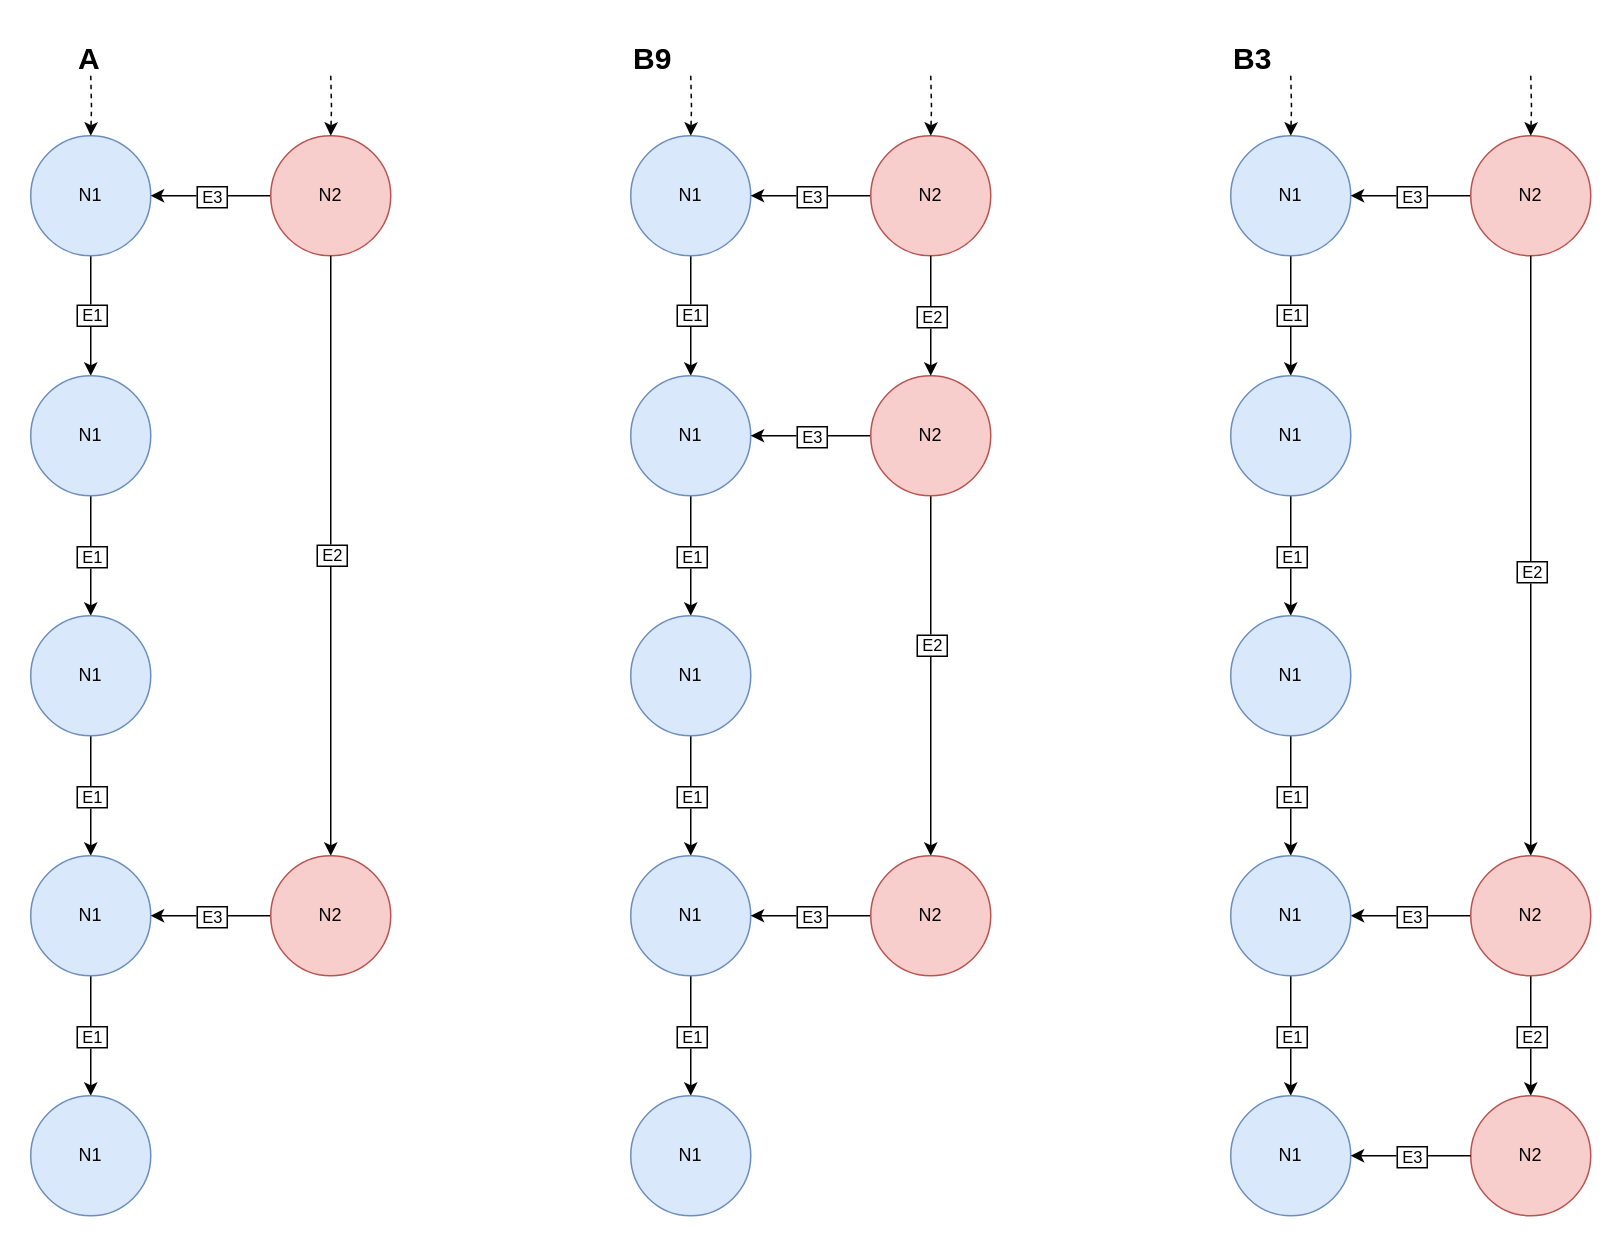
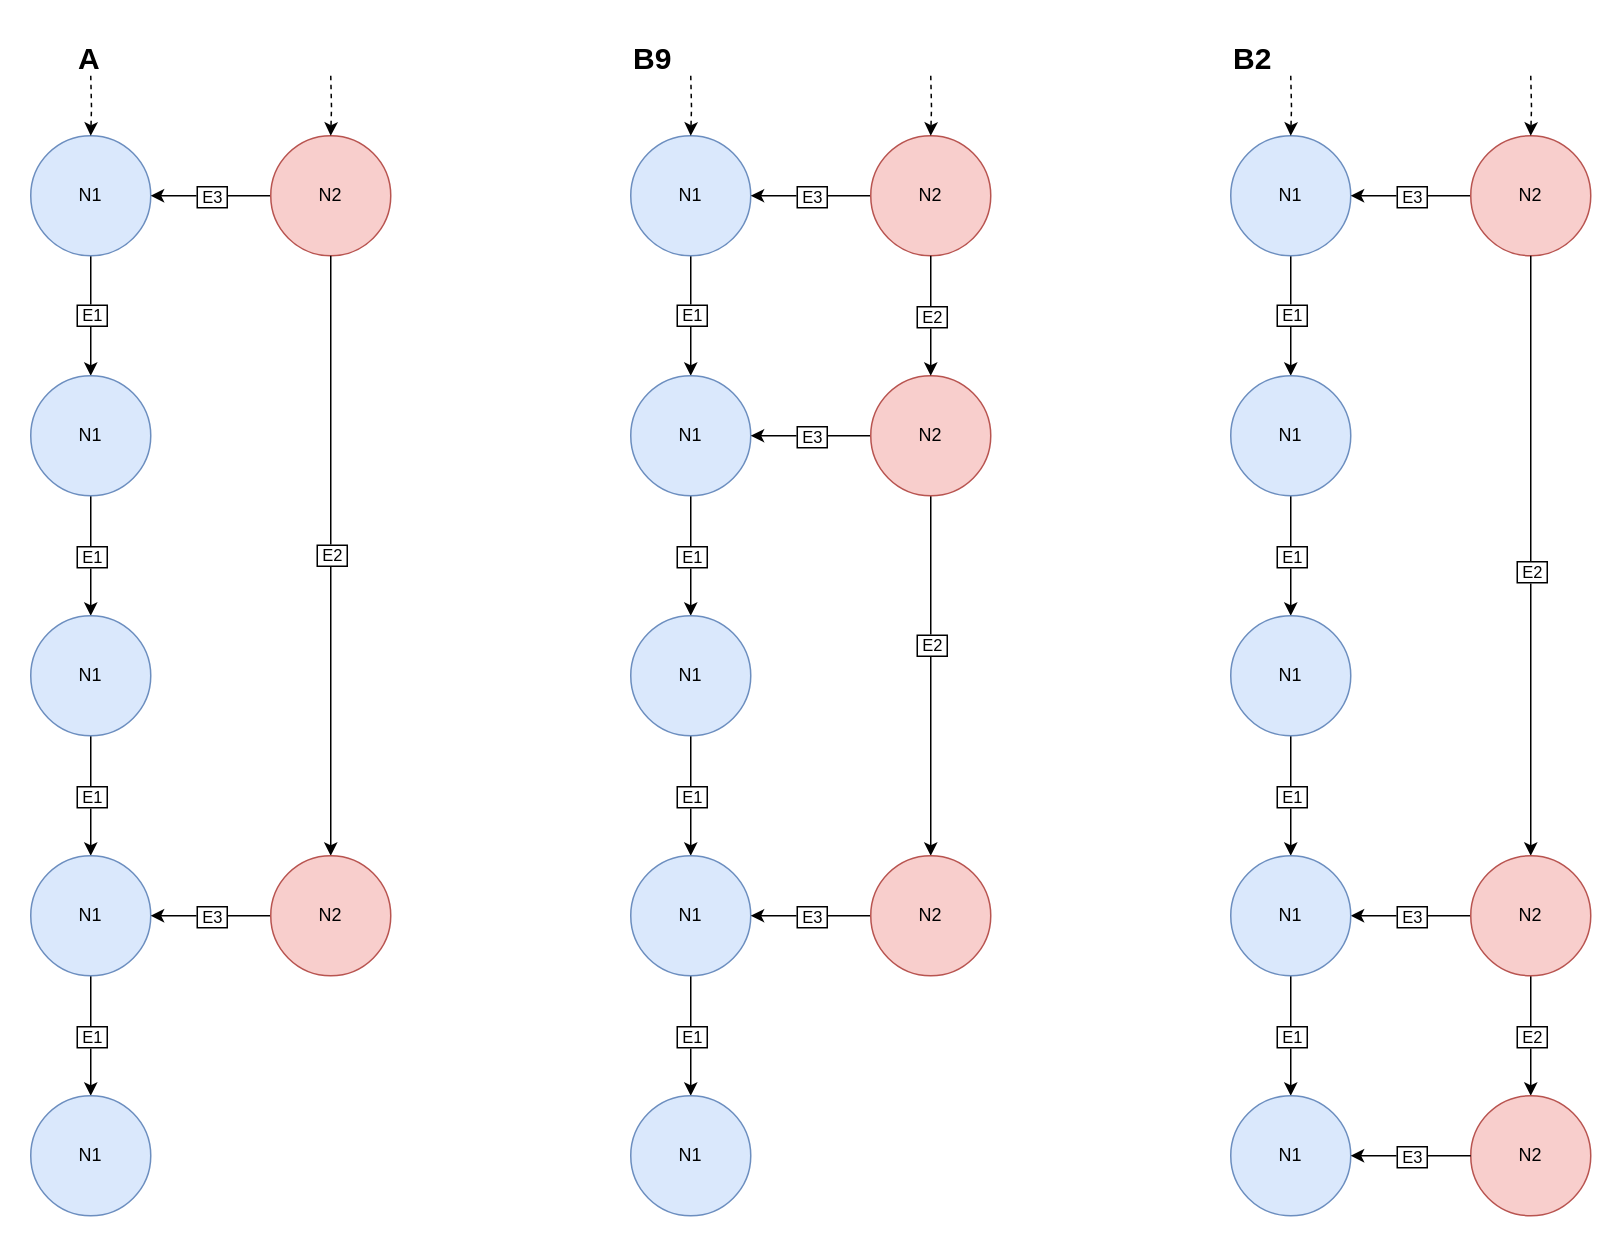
node "B3": label "B3" -> "B2"
